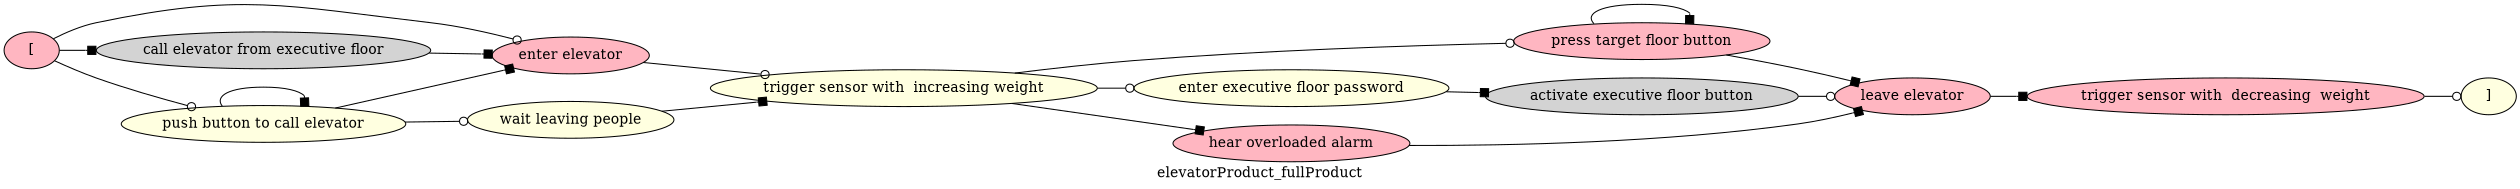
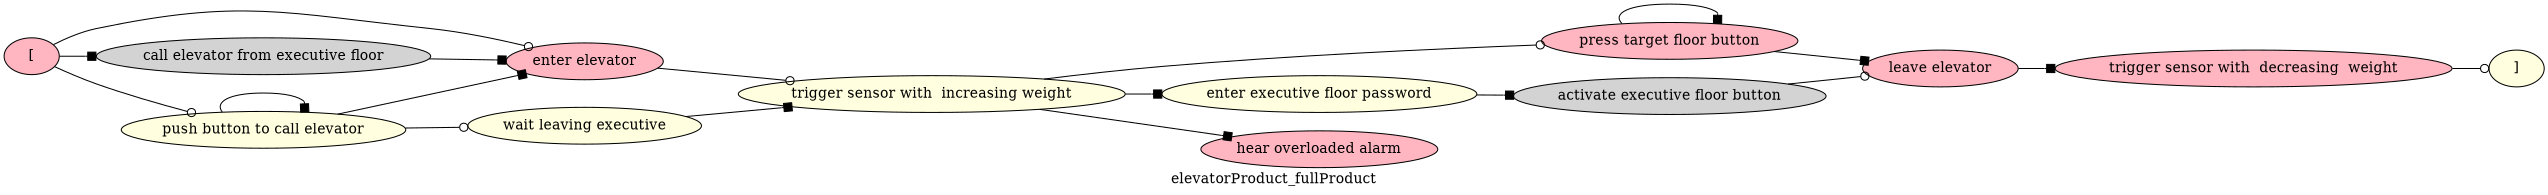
edge "trigger sensor with  increasing weight" -> "enter executive floor password": arrowhead odot -> box
node "wait leaving people": label "wait leaving people" -> "wait leaving executive"
edge "hear overloaded alarm" -> "leave elevator": removed
